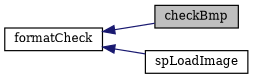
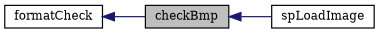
edge "spLoadImage" -> "formatCheck": now "spLoadImage" -> "checkBmp"
